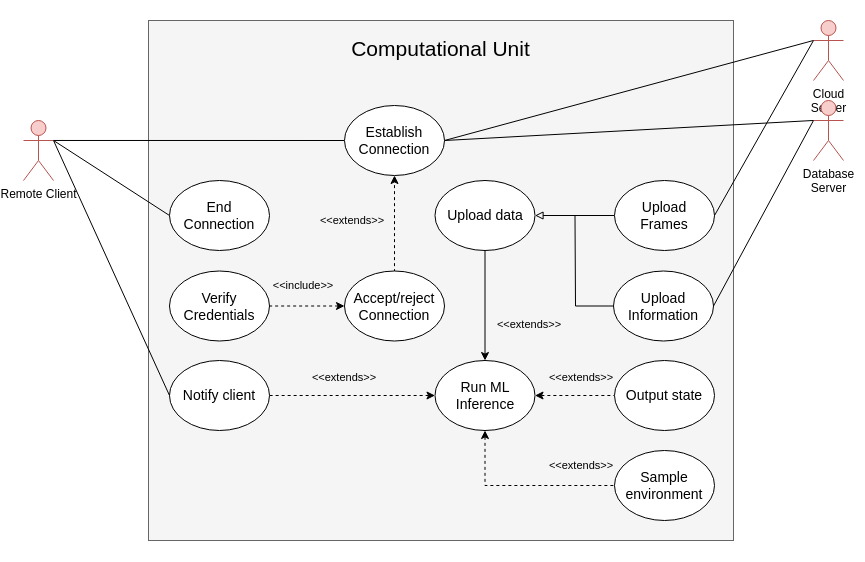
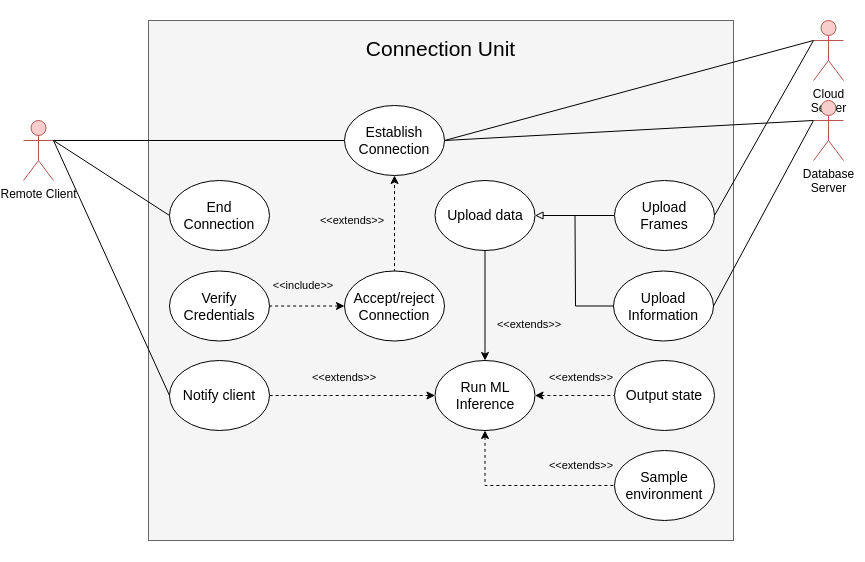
node "Computational Unit": label "Computational Unit" -> "Connection Unit"
